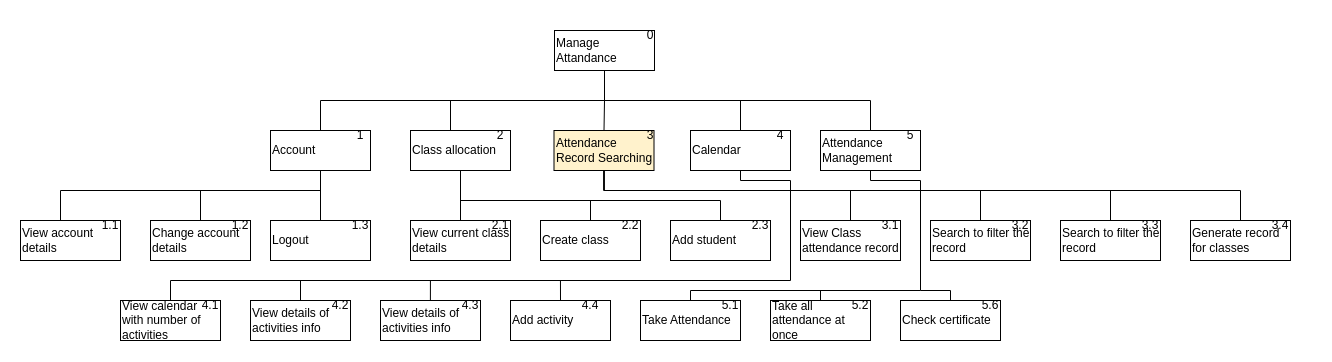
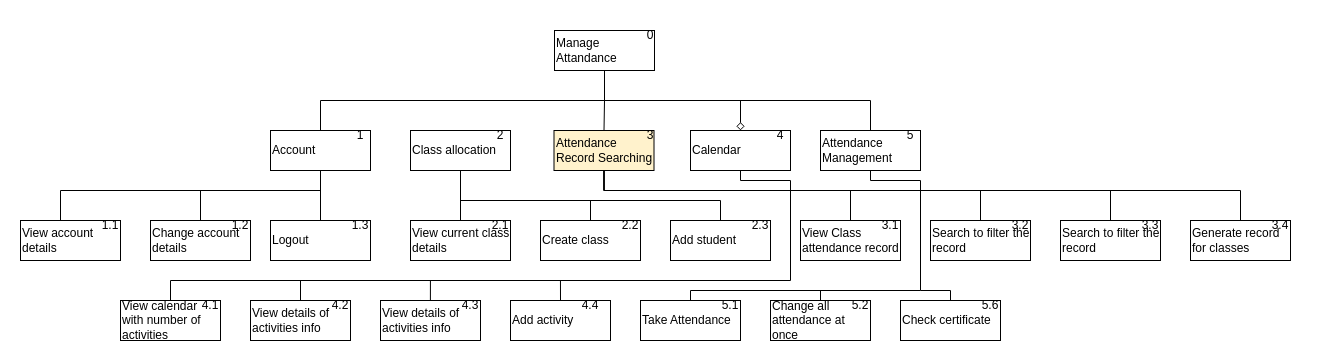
edge "Manage Attandance" -- "Class allocation": removed
edge "Manage Attandance" -- "Calendar": arrowhead none -> diamond
node "Take all attendance at once": label "Take all attendance at once" -> "Change all attendance at once"
